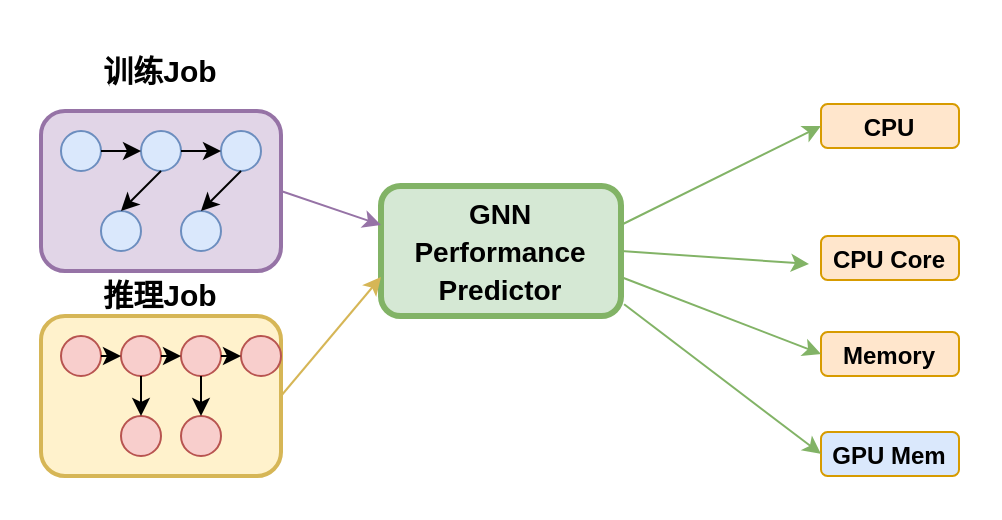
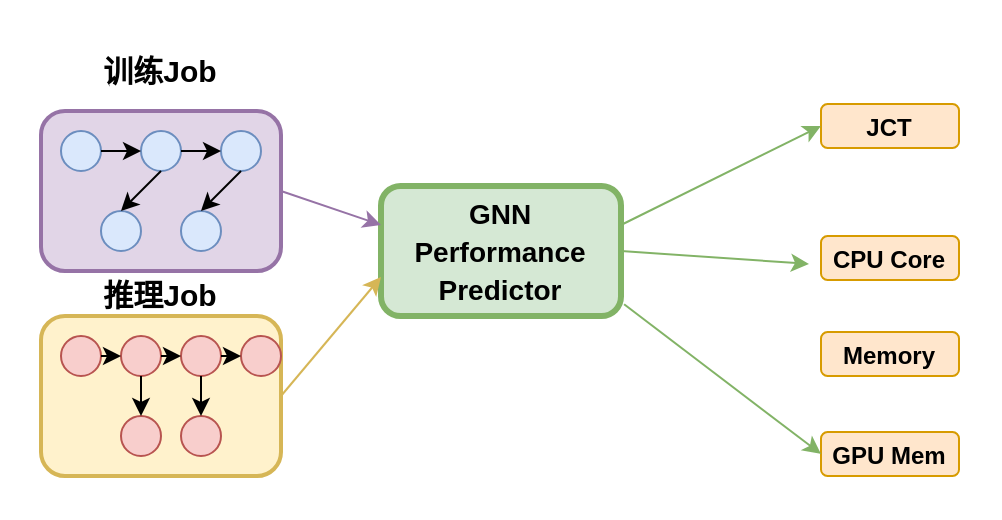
node "CPU": label "CPU" -> "JCT"
edge "GNN Performance Predictor" -> "Memory": removed
node "GPU Mem": fillcolor #dae8fc -> #ffe6cc
